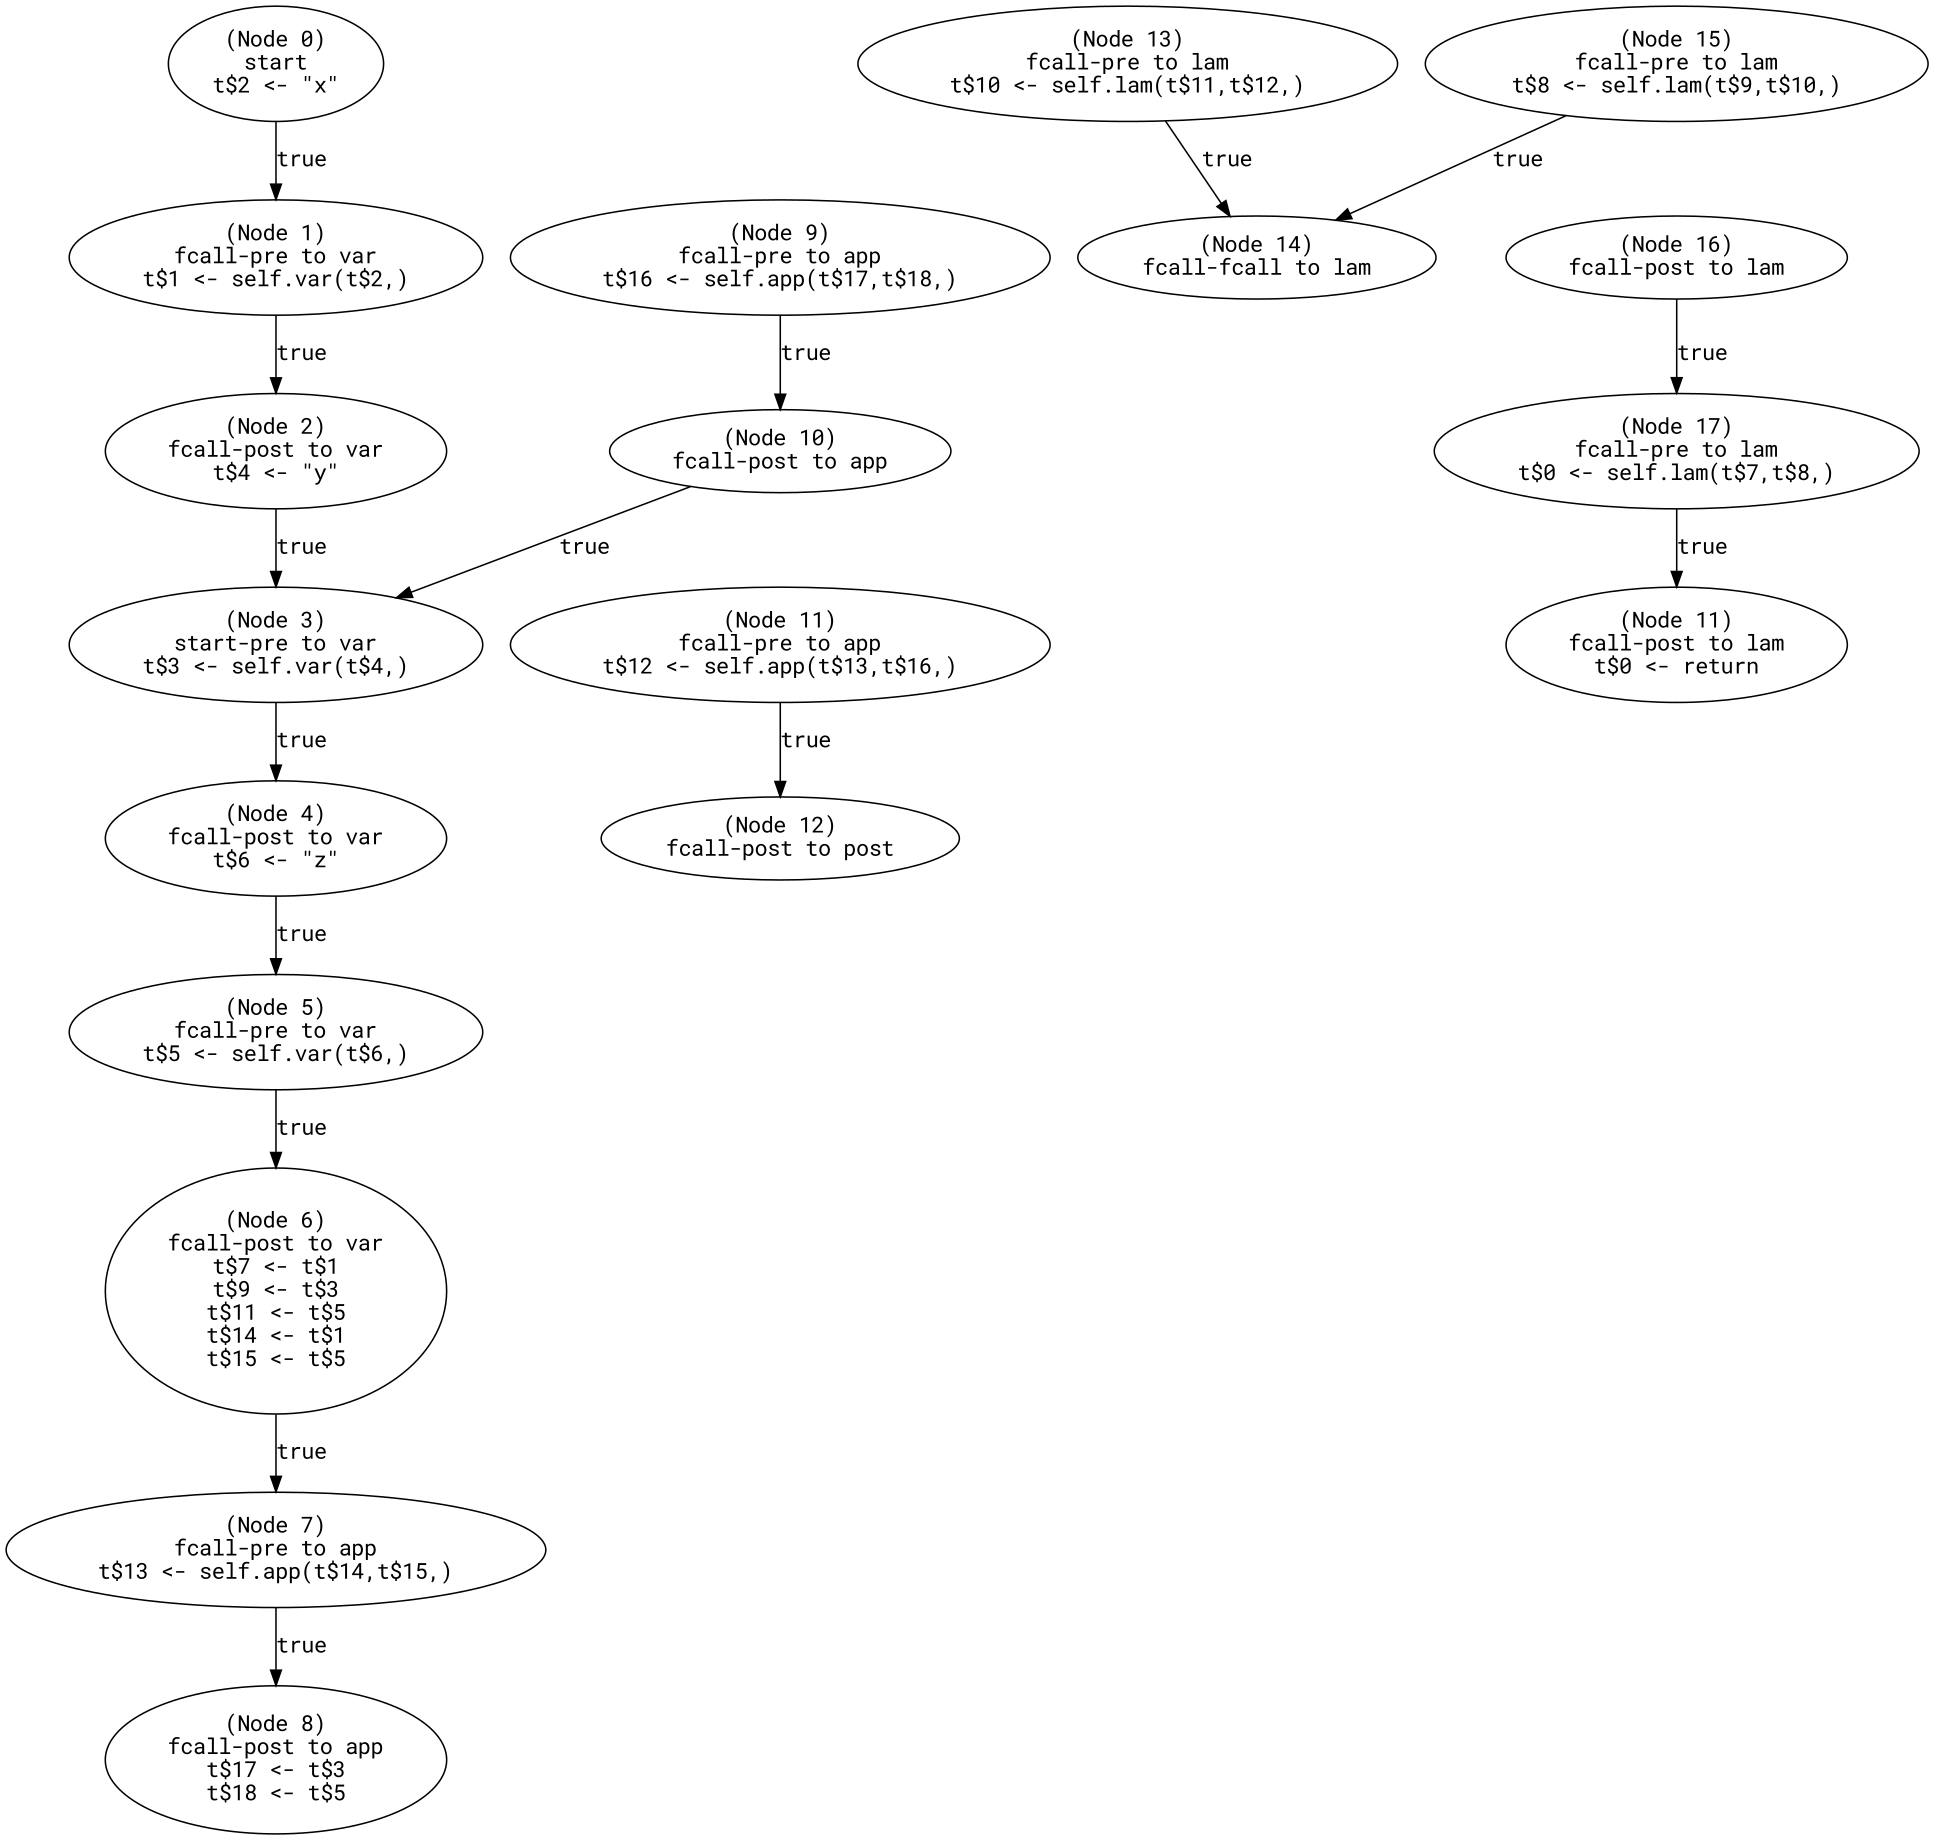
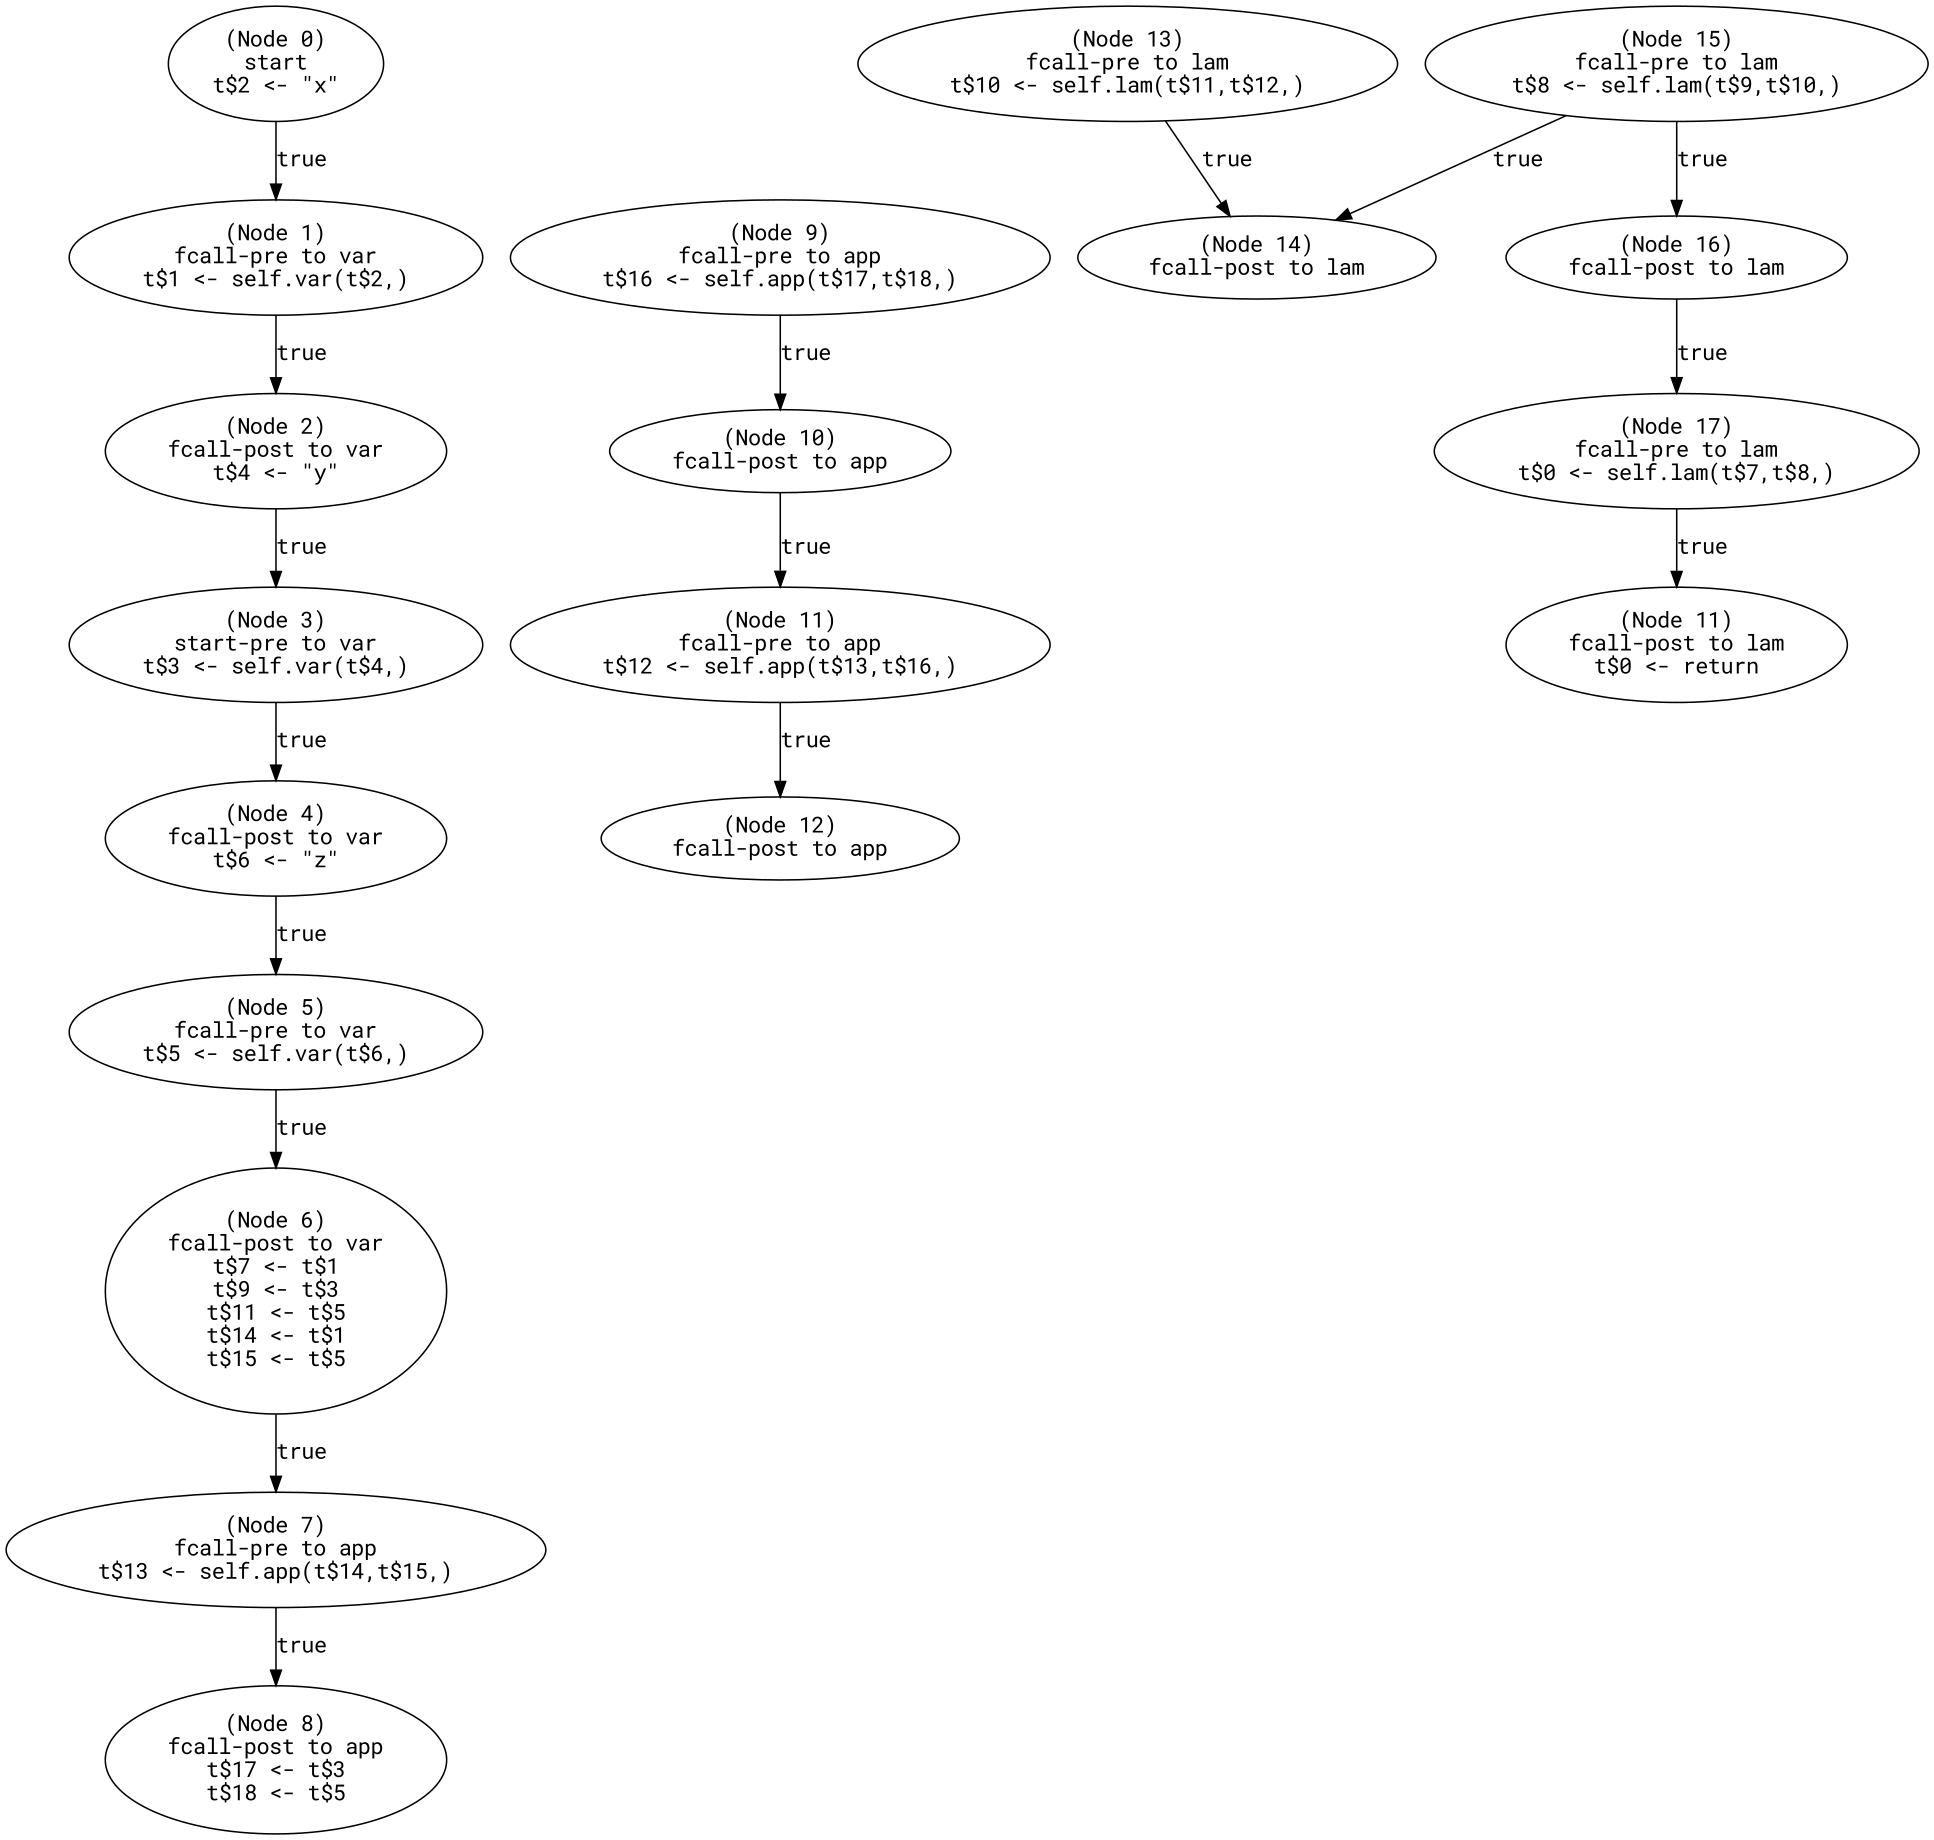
edge "(Node 15) fcall-pre to lam t$8 <- self.lam(t$9,t$10,)" -> "(Node 16) fcall-post to lam": added, label "true"
node "(Node 14) fcall-fcall to lam": label "(Node 14) fcall-fcall to lam" -> "(Node 14) fcall-post to lam"
edge "(Node 10) fcall-post to app" -> "(Node 3) start-pre to var t$3 <- self.var(t$4,)": now "(Node 10) fcall-post to app" -> "(Node 11) fcall-pre to app t$12 <- self.app(t$13,t$16,)"
node "(Node 12) fcall-post to post": label "(Node 12) fcall-post to post" -> "(Node 12) fcall-post to app"
